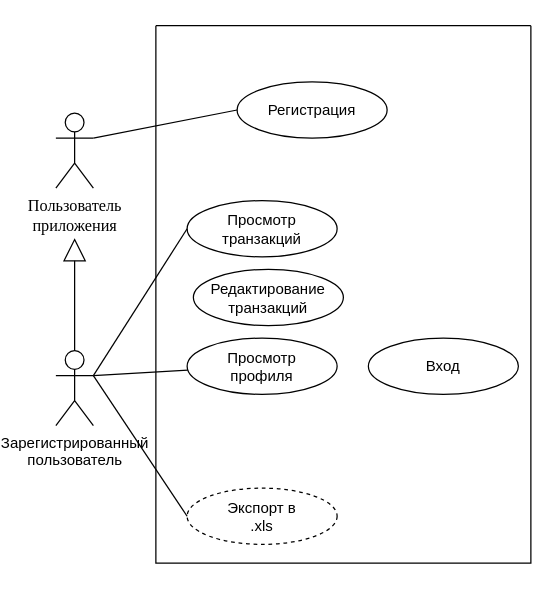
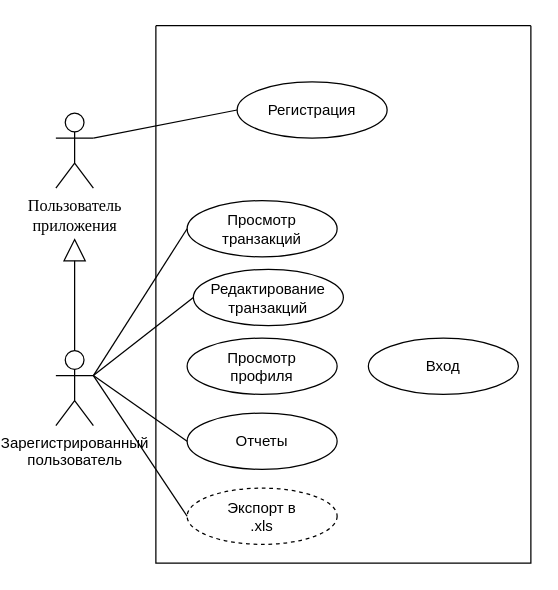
edge "Просмотр профиля" -- "Зарегистрированный пользователь": now "Редактирование транзакций" -- "Зарегистрированный пользователь"
edge "Зарегистрированный пользователь" -- "Отчеты": added
node "Отчеты": added
